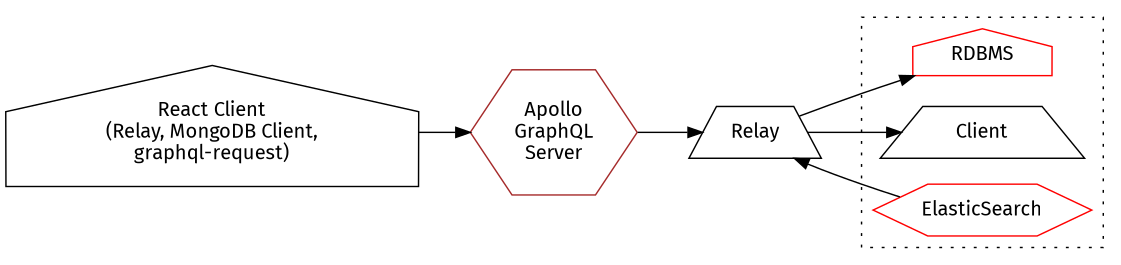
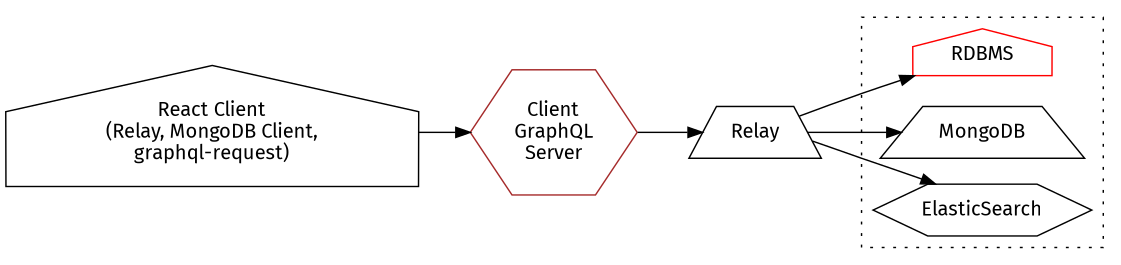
node "Apollo GraphQL Server": label "Apollo GraphQL Server" -> "Client GraphQL Server"
node "Client": label "Client" -> "MongoDB"
edge "ElasticSearch" -> "Relay": reversed
node "ElasticSearch": color red -> black
